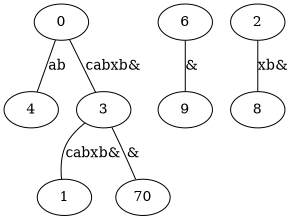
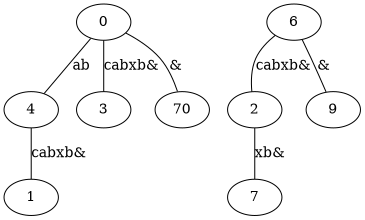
edge "6" -- "2": added, label "cabxb&"
node "8": label "8" -> "7"
edge "3" -- "1": now "4" -- "1"
edge "3" -- "70": now "0" -- "70"
